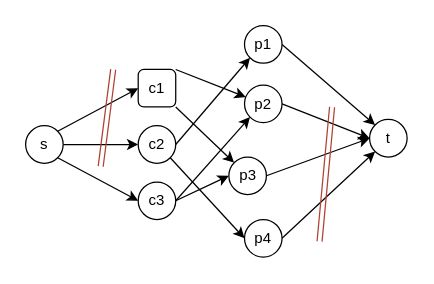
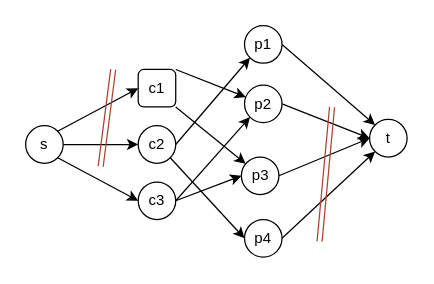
node "p3": moved (248, 176) -> (260, 176)
